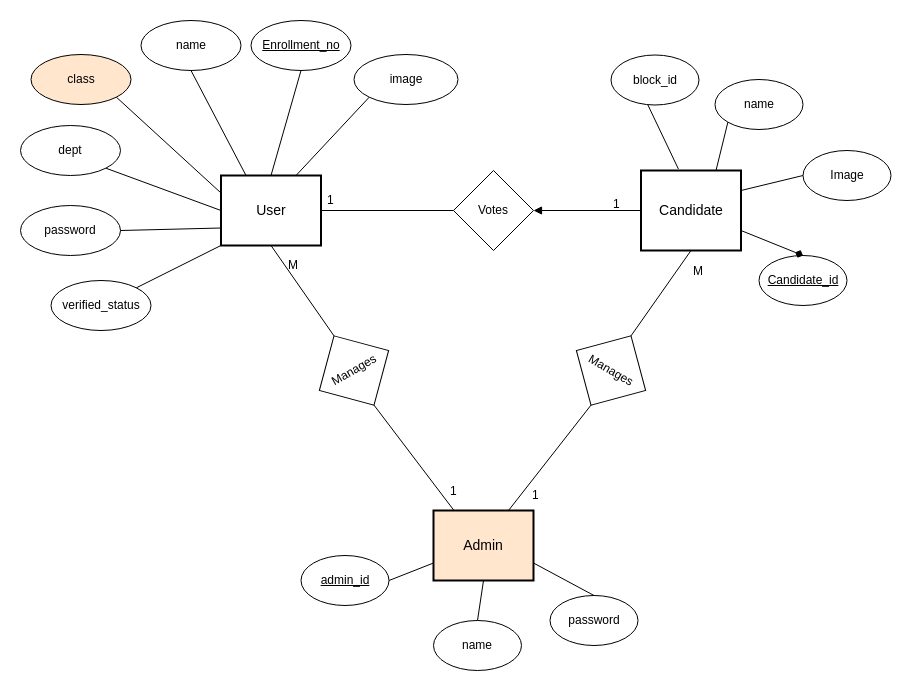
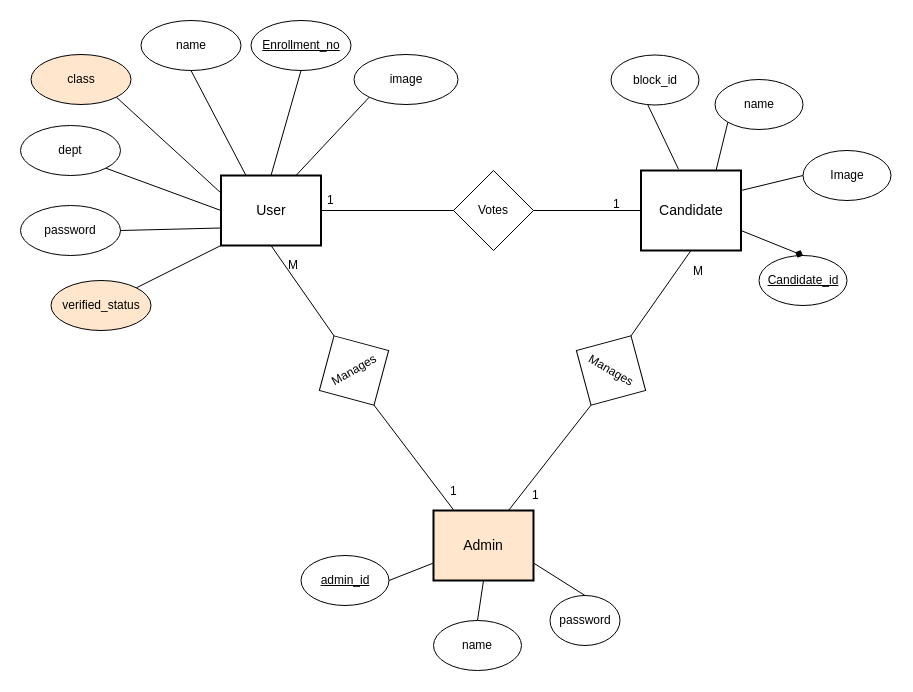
edge "Candidate" -> "Votes": arrowhead block -> none
node "verified_status": fillcolor #ffffff -> #ffe6cc
node "password": size 88x50 -> 70x50
